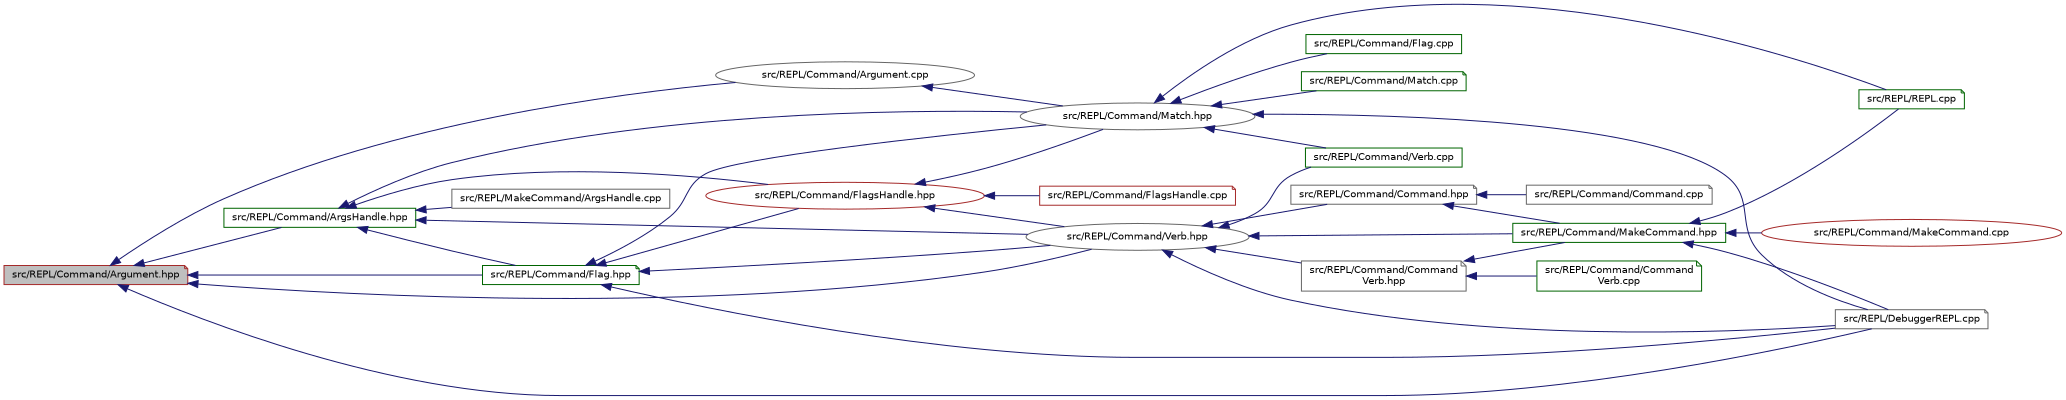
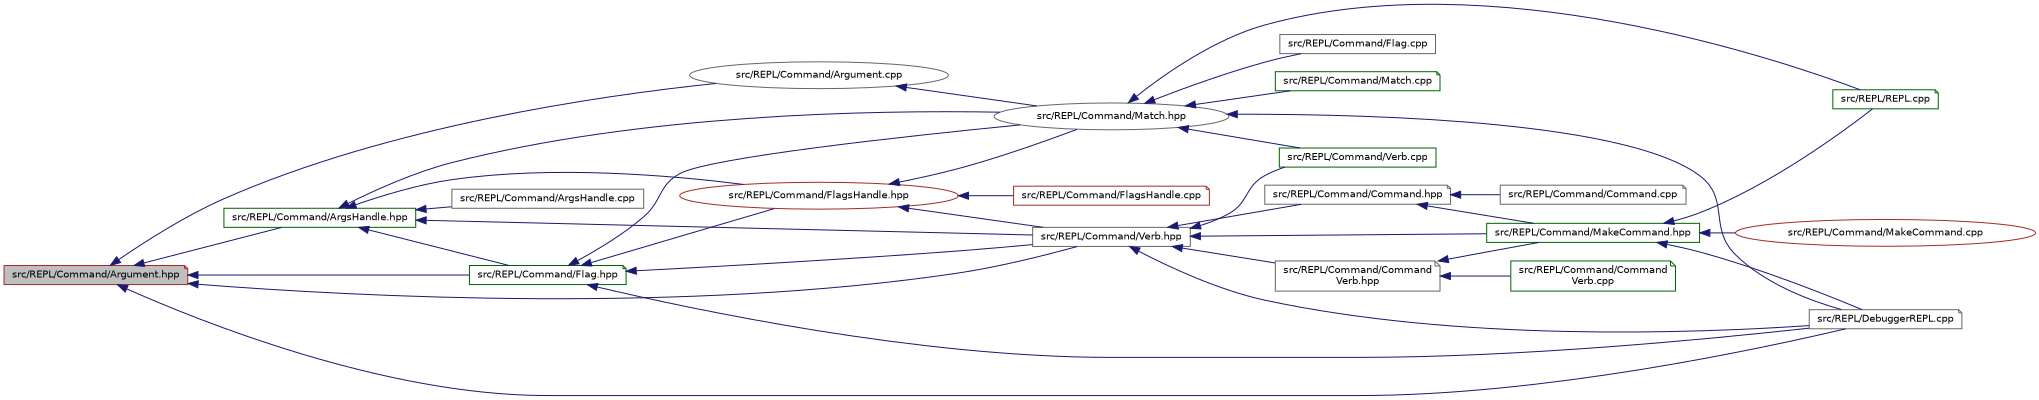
node "src/REPL/Command/Flag.cpp": color darkgreen -> gray40
node "src/REPL/MakeCommand/ArgsHandle.cpp": label "src/REPL/MakeCommand/ArgsHandle.cpp" -> "src/REPL/Command/ArgsHandle.cpp"
node "src/REPL/Command/Verb.hpp": shape ellipse -> box
